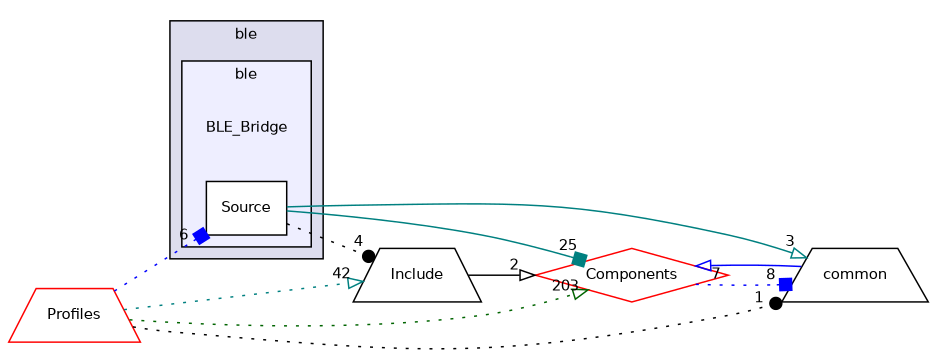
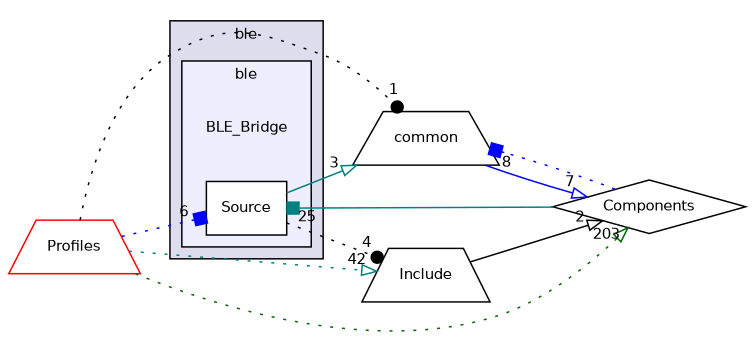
edge "Source" -> "Components": reversed
node "Components": color red -> black
